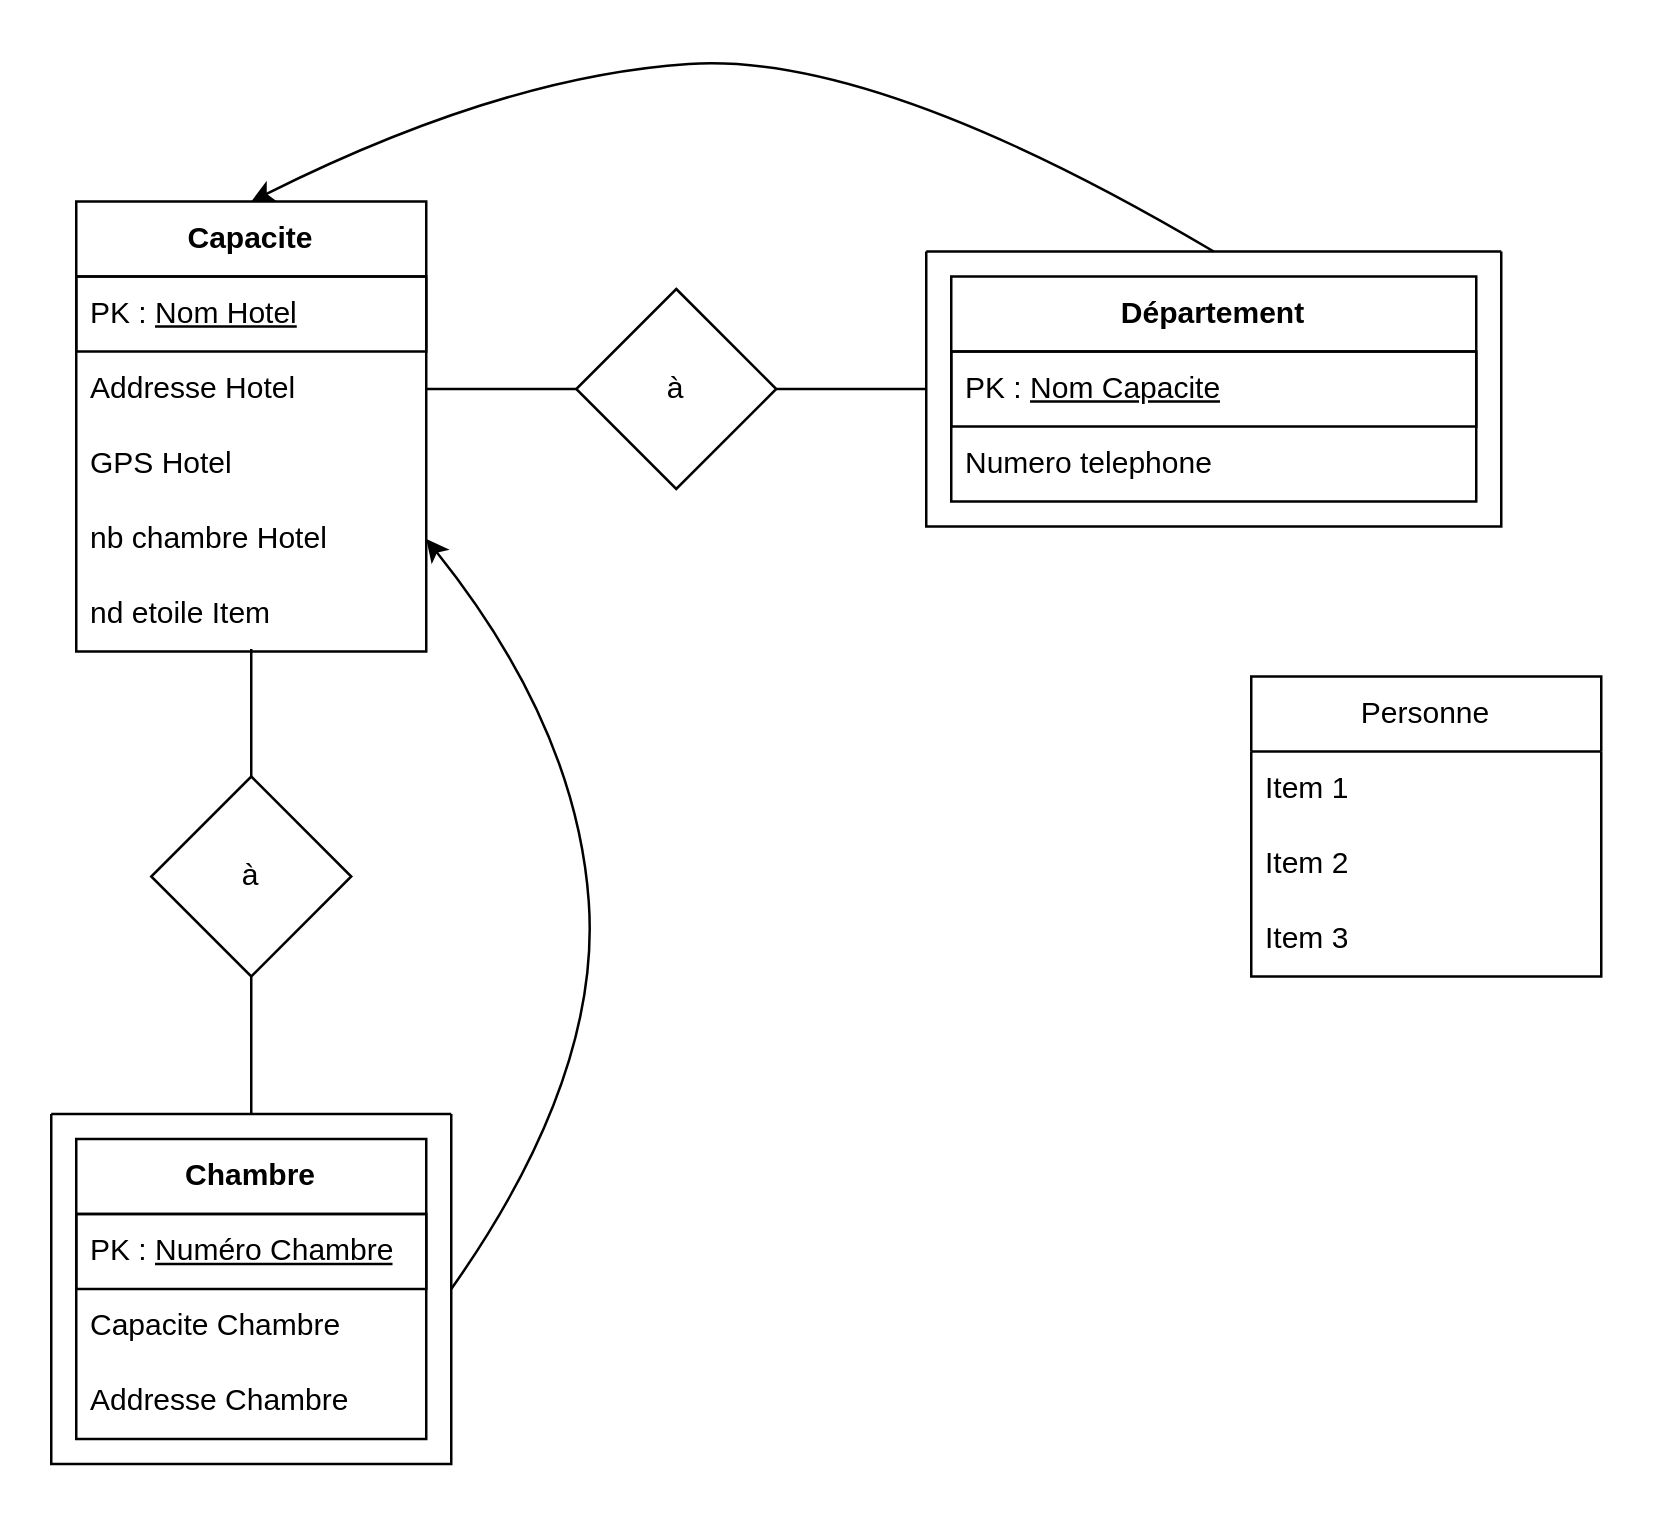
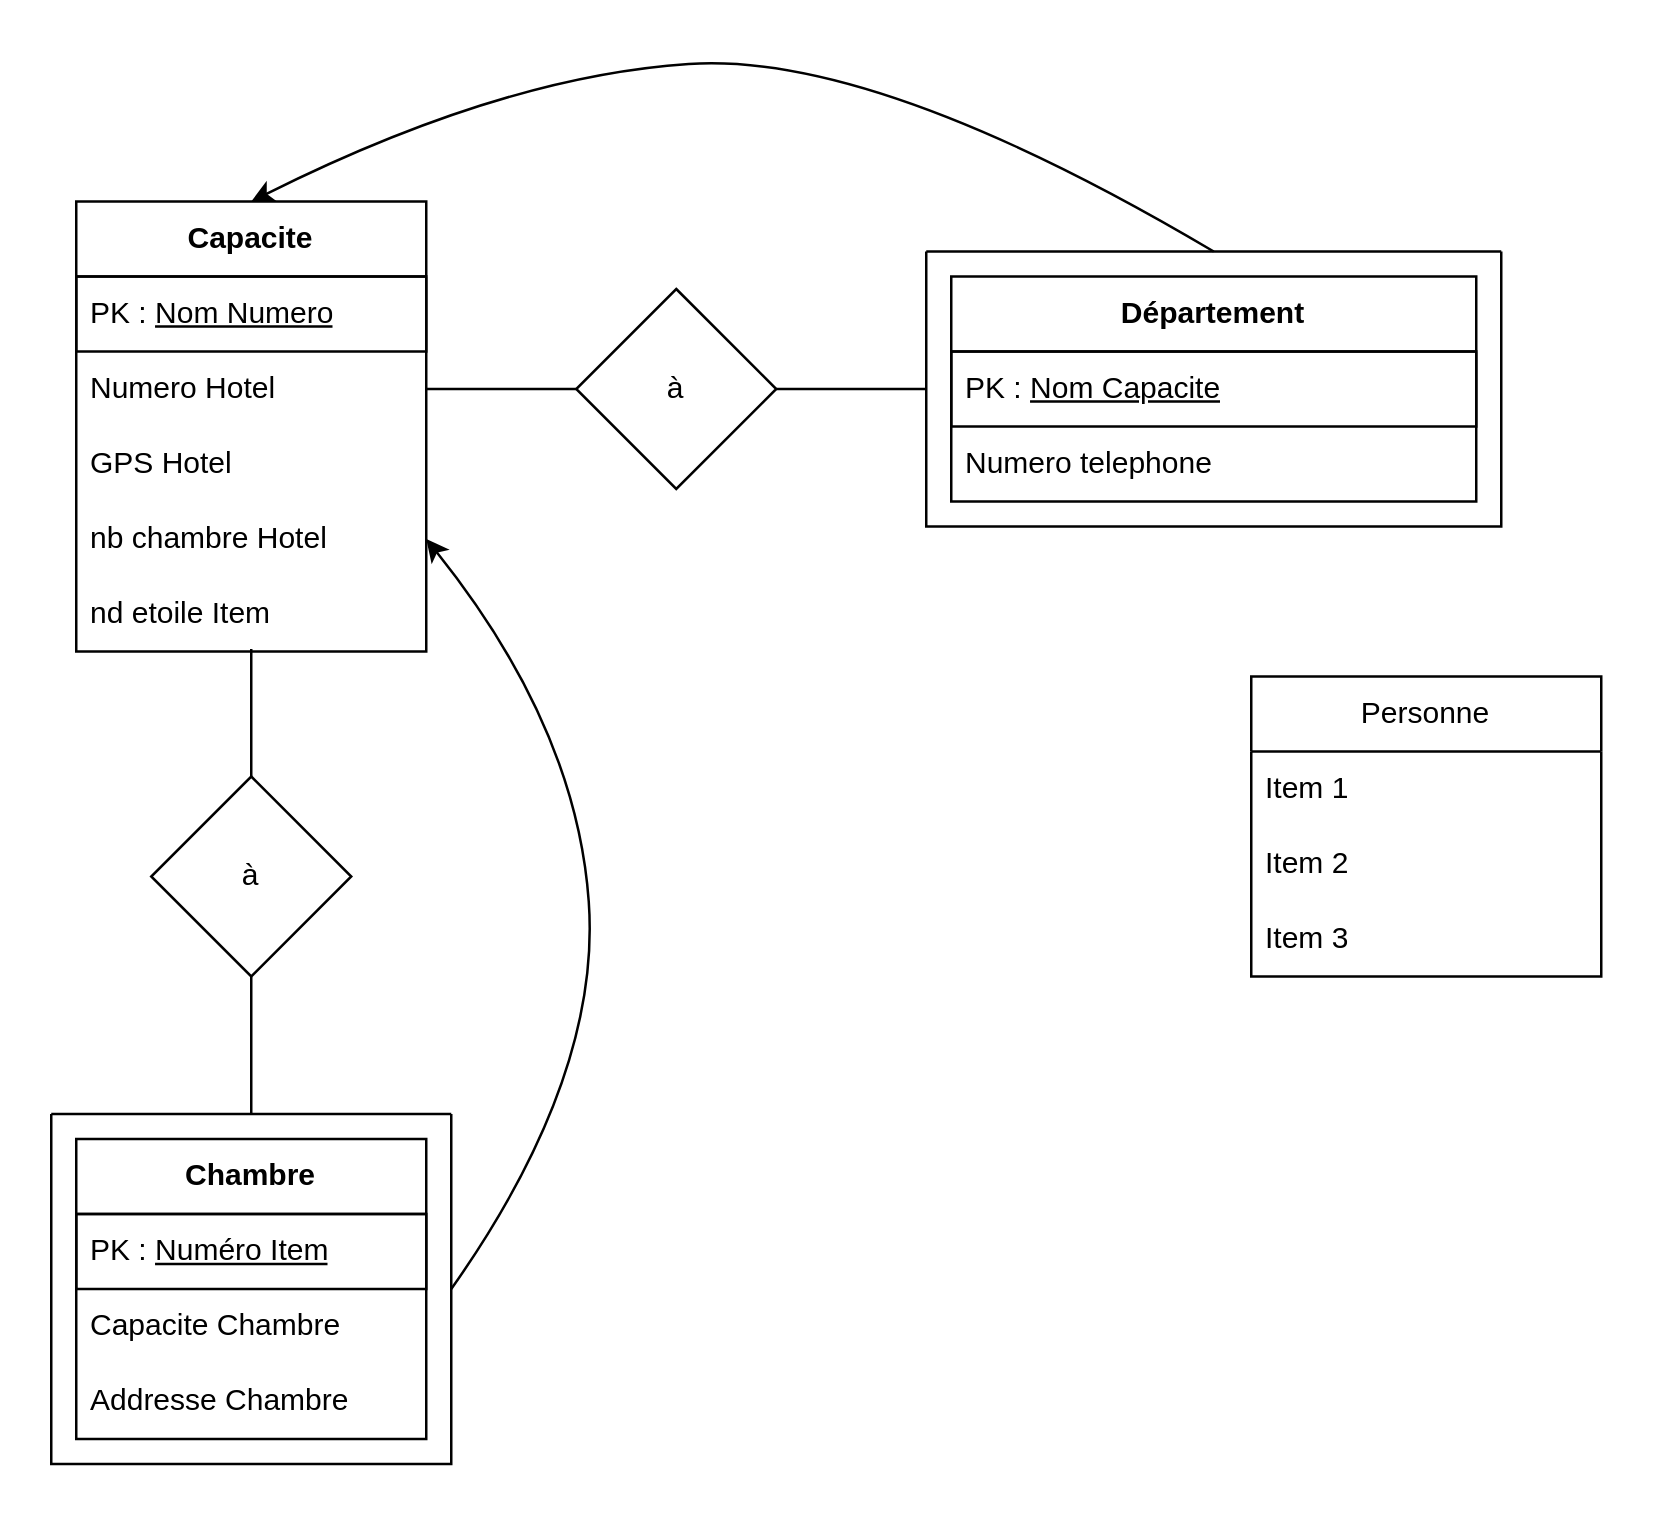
node "PK : Nom Hotel": label "PK : Nom Hotel" -> "PK : Nom Numero"
node "Addresse Hotel": label "Addresse Hotel" -> "Numero Hotel"
node "PK : Numéro Chambre": label "PK : Numéro Chambre" -> "PK : Numéro Item"
